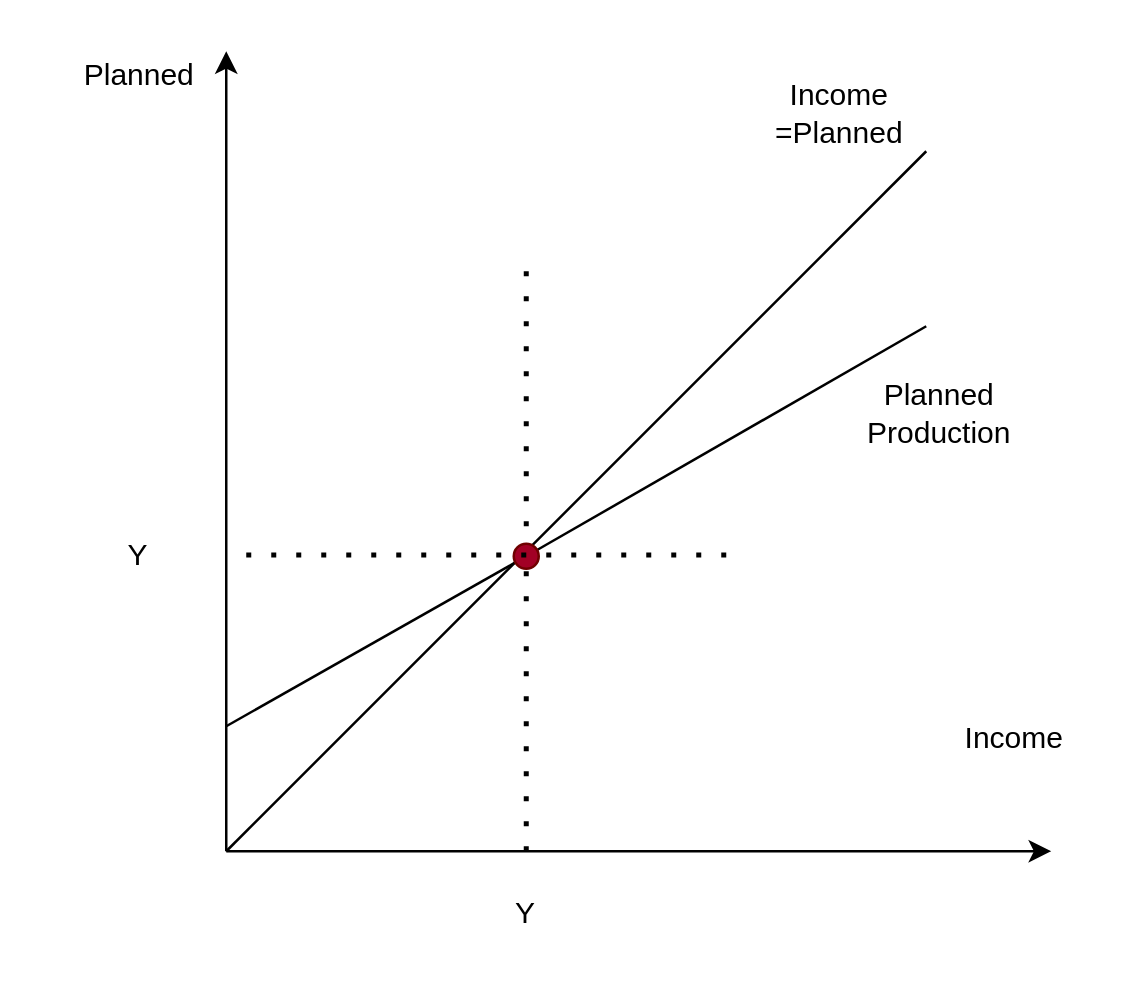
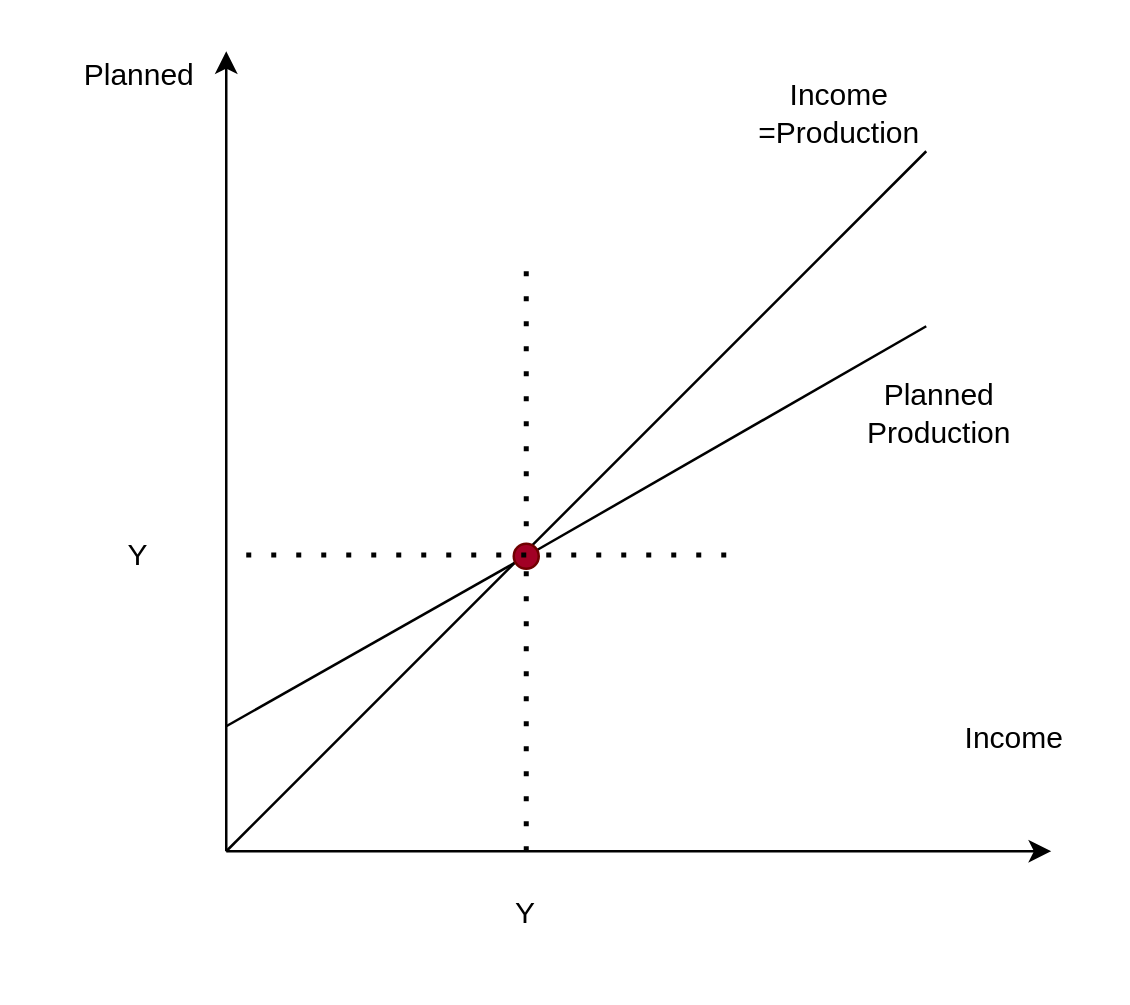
node "Income =Planned": label "Income =Planned" -> "Income =Production"
